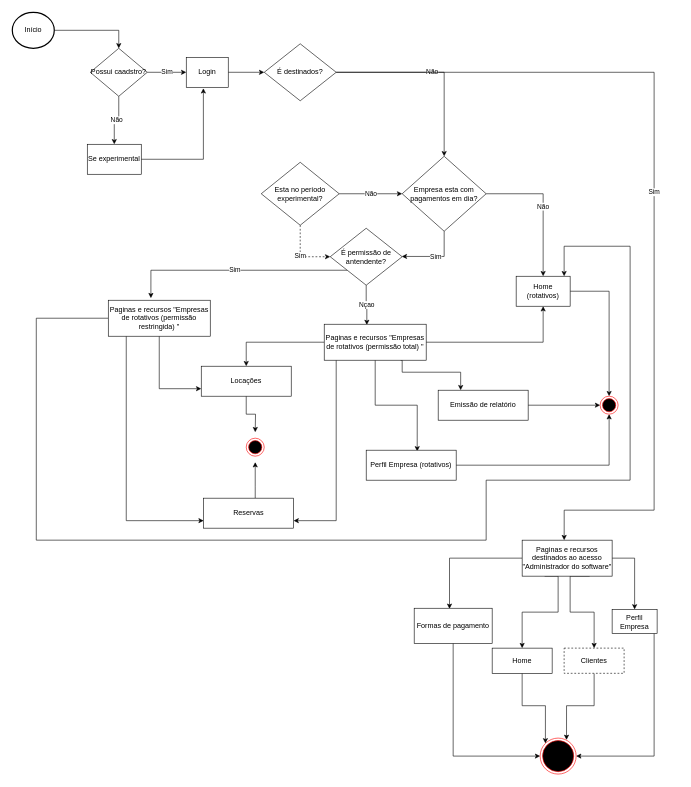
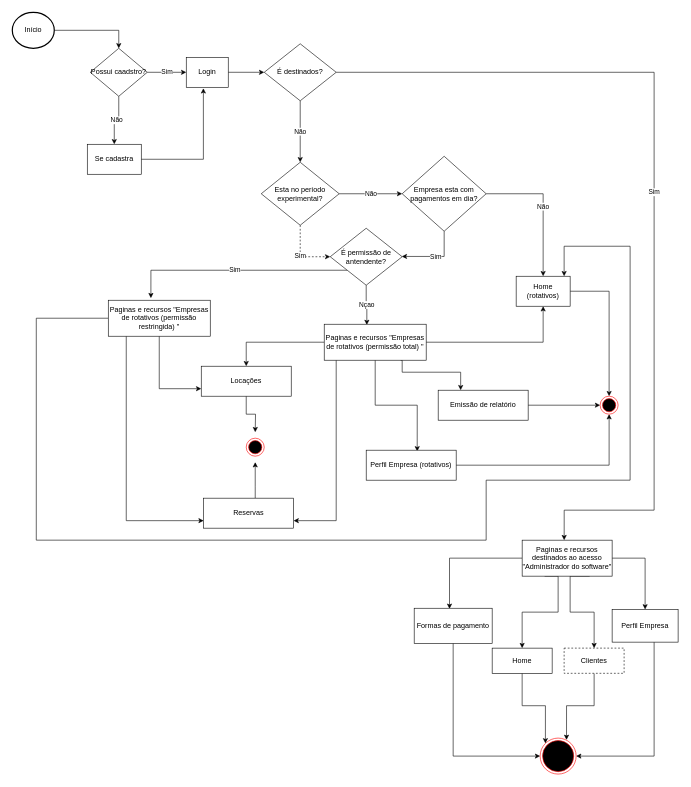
edge "É destinados?" -> "Empresa esta com pagamentos em dia?": now "É destinados?" -> "Esta no período experimental?"
node "Se experimental": label "Se experimental" -> "Se cadastra"
node "Perfil Empresa": size 45x24 -> 66x33
